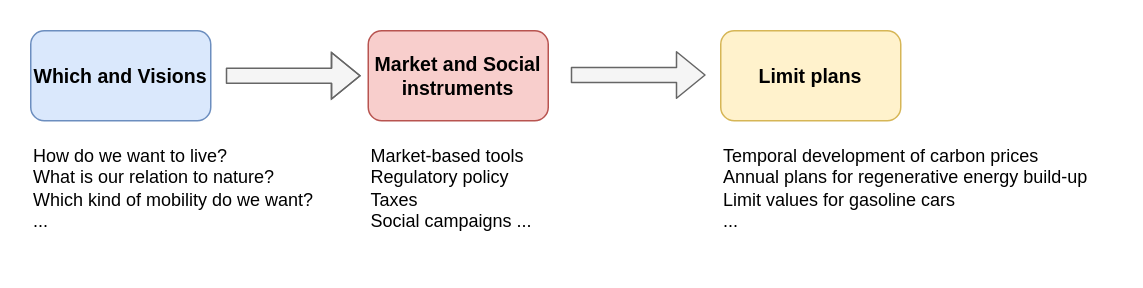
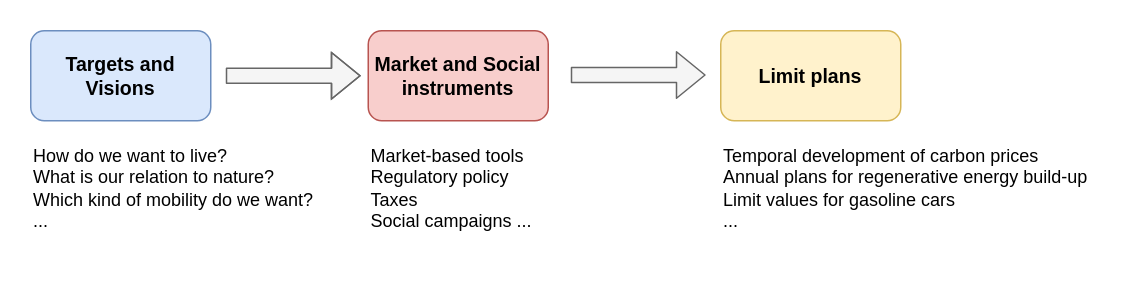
node "Which and Visions": label "Which and Visions" -> "Targets and Visions"
